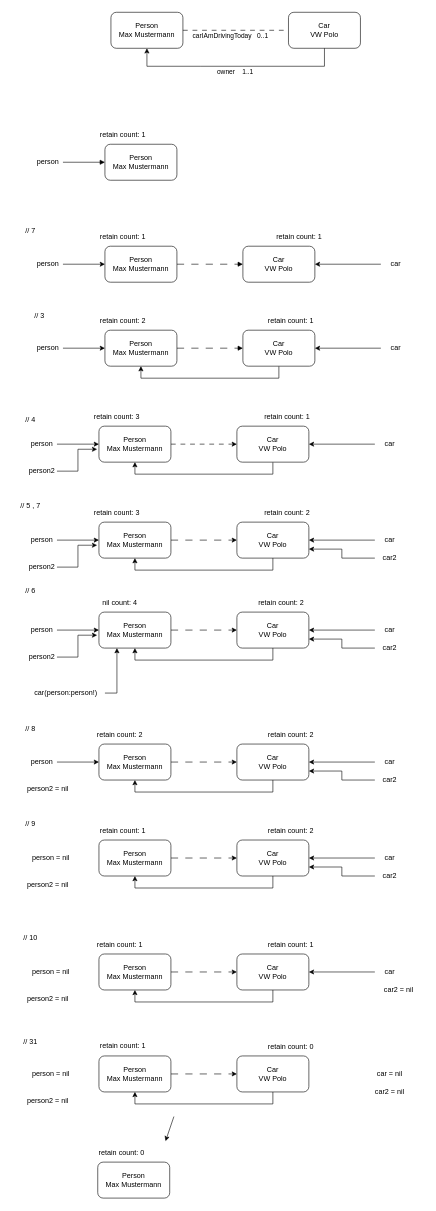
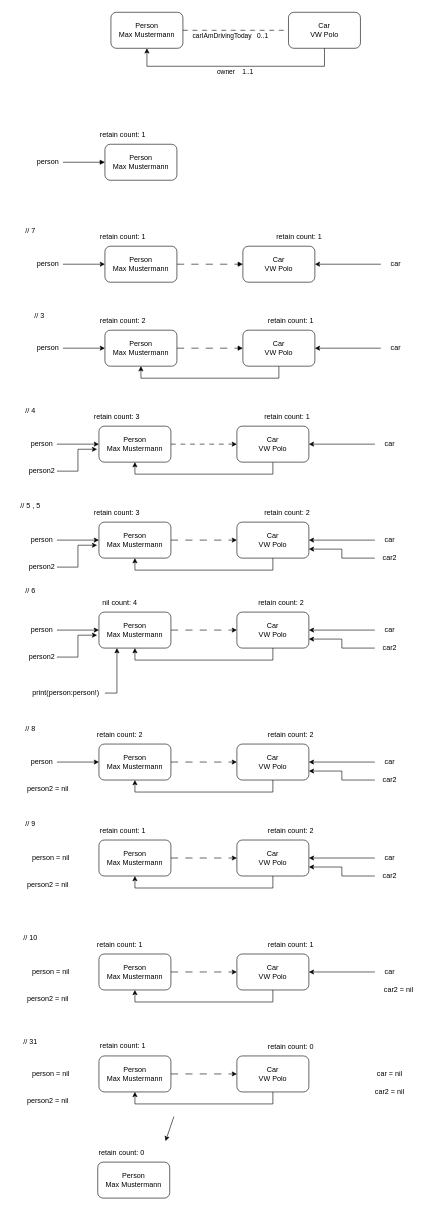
node "// 4": moved (30, 420) -> (30, 411)
node "// 5 , 7": label "// 5 , 7" -> "// 5 , 5"
node "car(person:person!)": label "car(person:person!)" -> "print(person:person!)"
